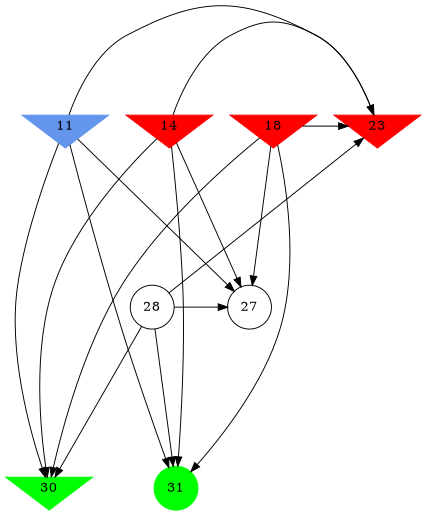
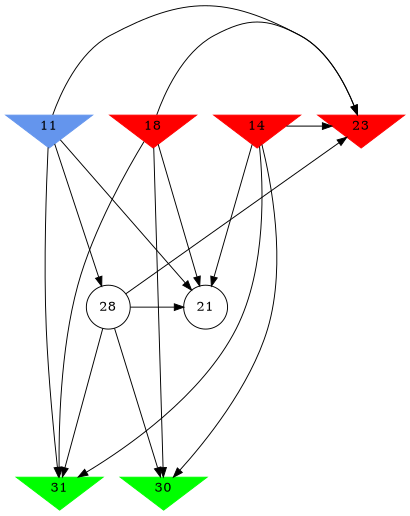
edge "11" -> "30": now "11" -> "28"
node "27": label "27" -> "21"
node "31": shape circle -> invtriangle
